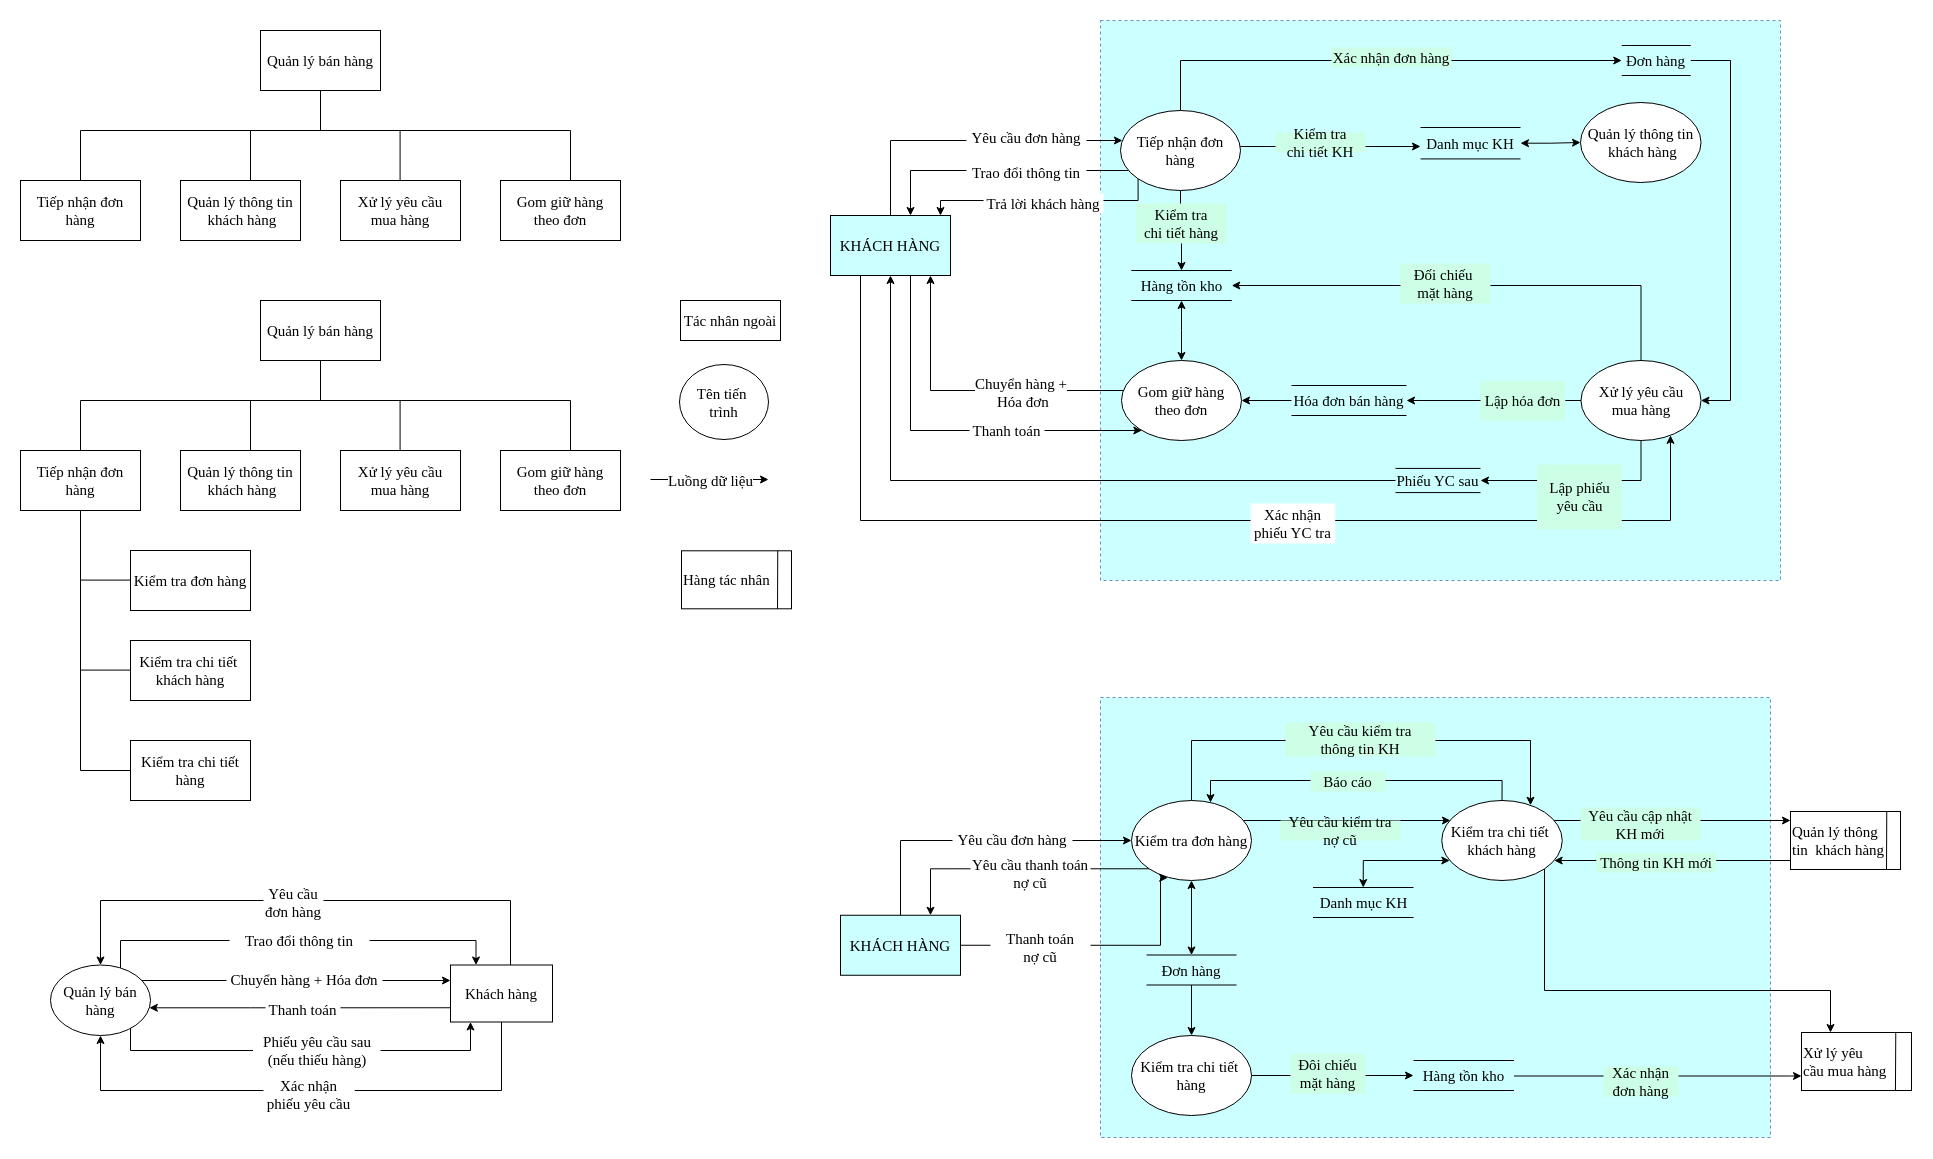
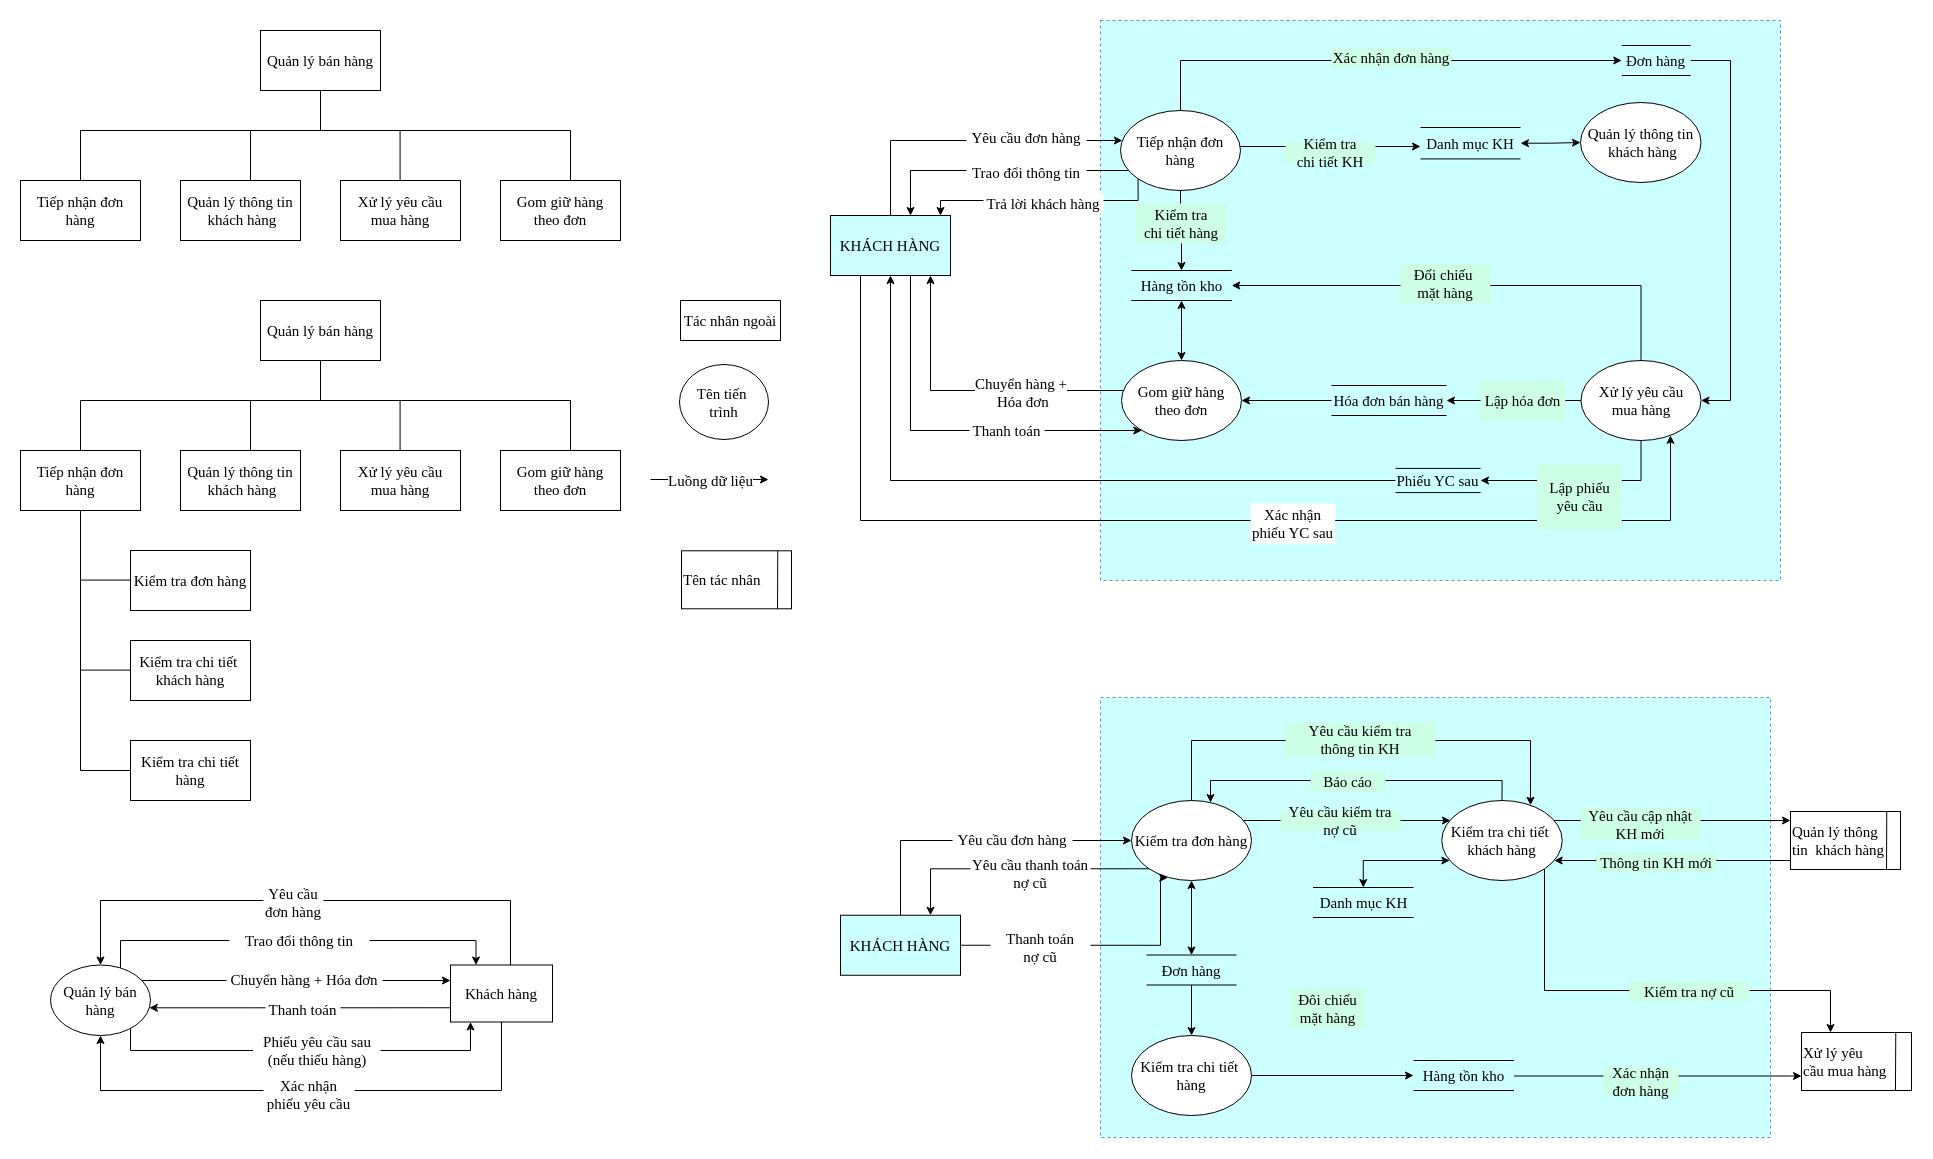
node "Kiểm tra chi tiết KH": moved (1321, 143) -> (1331, 153)
node "Hóa đơn bán hàng": moved (1349, 401) -> (1389, 401)
node "Xác nhận phiếu YC tra": label "Xác nhận phiếu YC tra" -> "Xác nhận phiếu YC sau"
node "Hàng tác nhân": label "Hàng tác nhân" -> "Tên tác nhân"
node "Yêu cầu kiểm tra nợ cũ": moved (1341, 831) -> (1341, 821)
node "Kiểm tra nợ cũ": added
node "Đôi chiếu mặt hàng": moved (1328, 1074) -> (1328, 1009)
